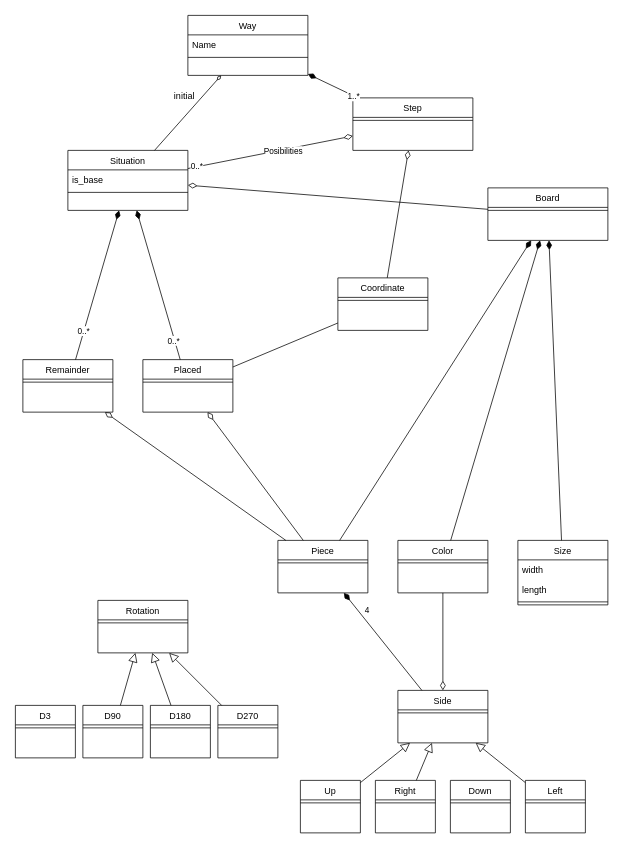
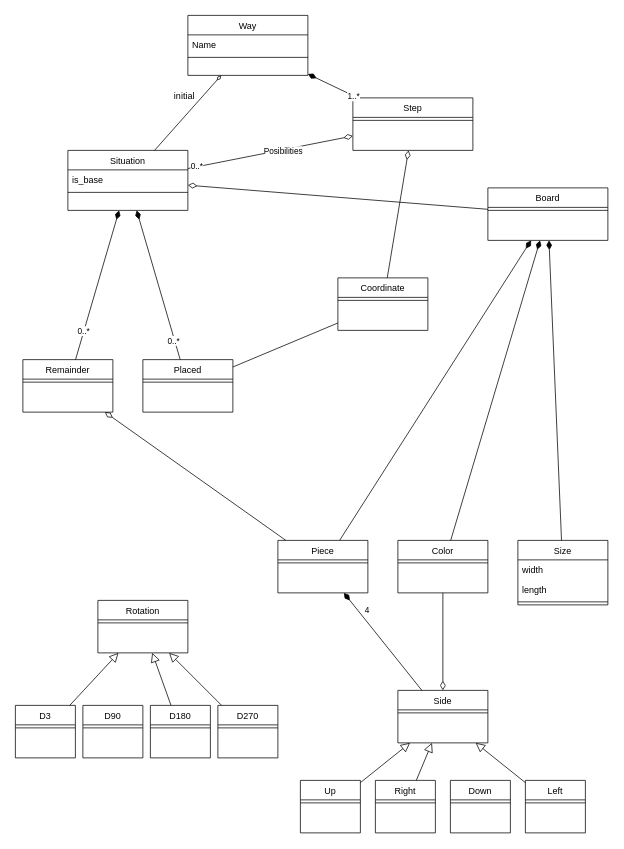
edge "Piece" -> "Placed": removed
edge "D3" -> "Rotation": added
edge "D90" -> "Rotation": removed
